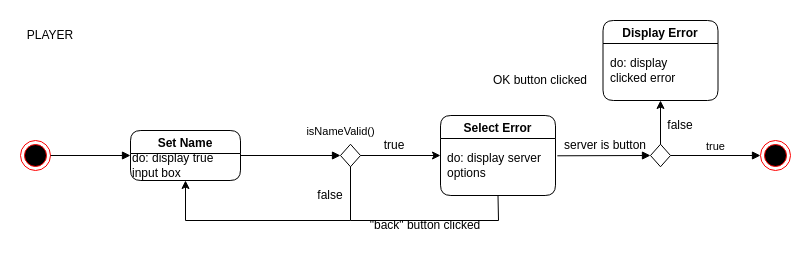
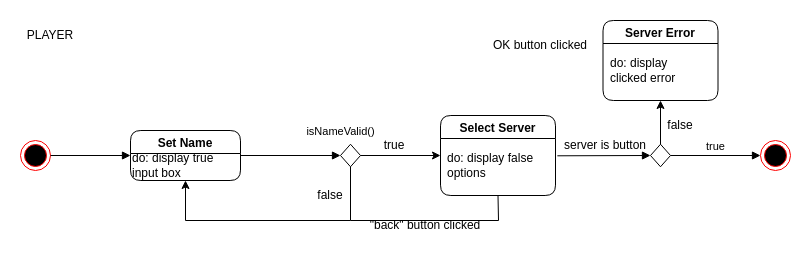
node "Display Error": label "Display Error" -> "Server Error"
node "OK button clicked": moved (541, 81) -> (541, 46)
node "Select Error": label "Select Error" -> "Select Server"
node "do: display server options": label "do: display server options" -> "do: display false options"
